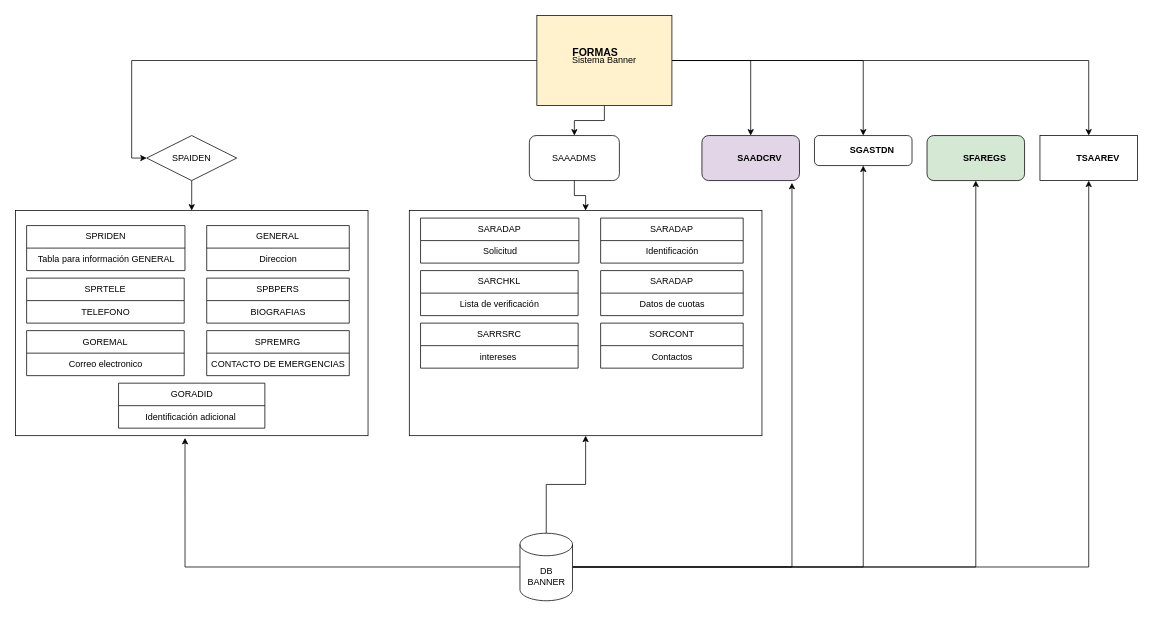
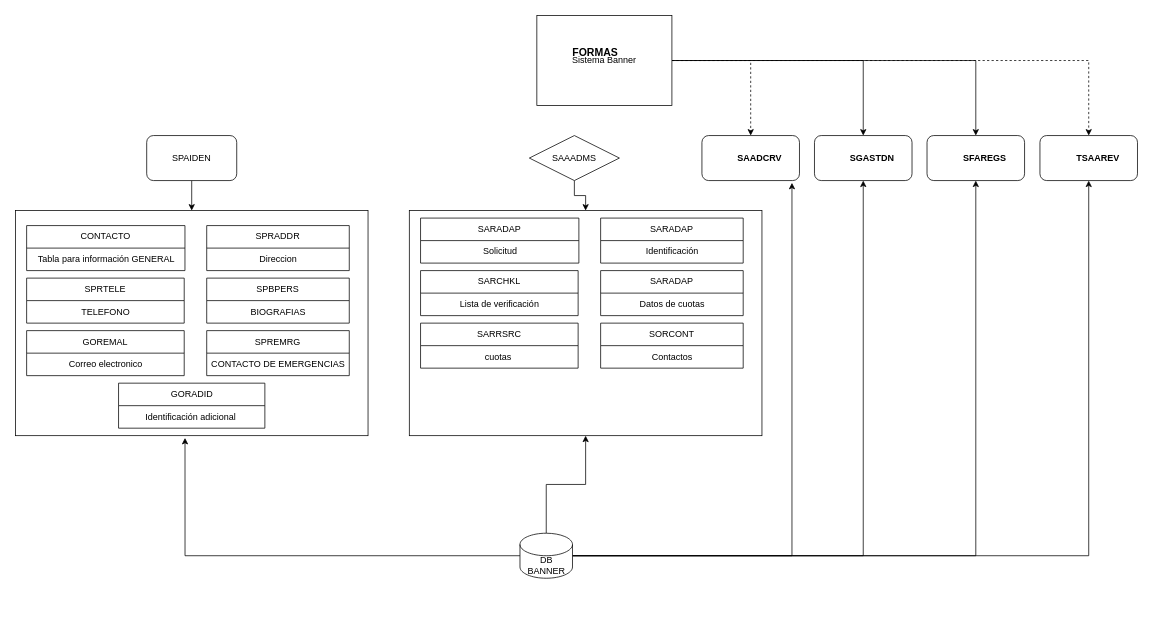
edge "Sistema Banner" -> "SPAIDEN": removed
node "Sistema Banner": fillcolor #fff2cc -> #ffffff
edge "Sistema Banner" -> "TSAAREV": style solid -> dashed
edge "Sistema Banner" -> "SAADCRV": style solid -> dashed
edge "Sistema Banner" -> "SFAREGS": added
edge "Sistema Banner" -> "SAAADMS": removed
node "SGASTDN": size 98x30 -> 98x45
node "SPAIDEN": shape diamond -> rounded rectangle
node "SAAADMS": shape rounded rectangle -> diamond
node "SAADCRV": fillcolor #e1d5e7 -> #ffffff
node "SFAREGS": fillcolor #d5e8d4 -> #ffffff
node "TSAAREV": shape rectangle -> rounded rectangle
node "SPRIDEN": label "SPRIDEN" -> "CONTACTO"
node "GENERAL": label "GENERAL" -> "SPRADDR"
node "intereses": label "intereses" -> "cuotas"
node "DB BANNER": size 53x68 -> 53x45
